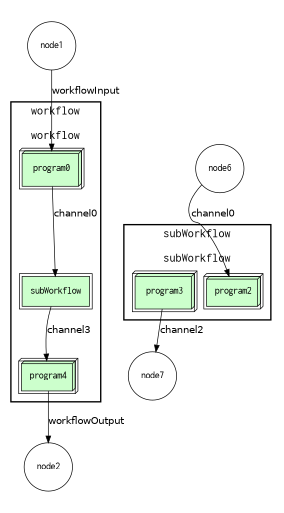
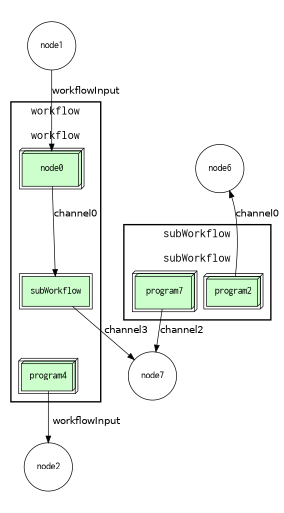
node "program0": label "program0" -> "node0"
edge "node6" -> "program2": reversed
node "program3": label "program3" -> "program7"
edge "subWorkflow" -> "program4": now "subWorkflow" -> "node7"
edge "program4" -> "node2": label "workflowOutput" -> "workflowInput"
